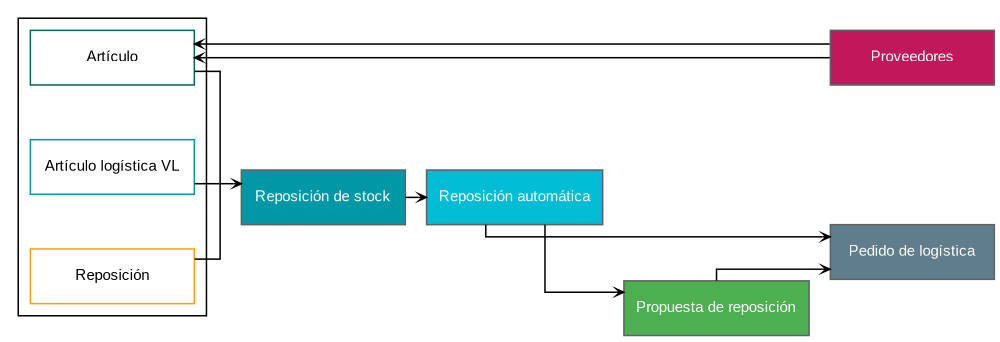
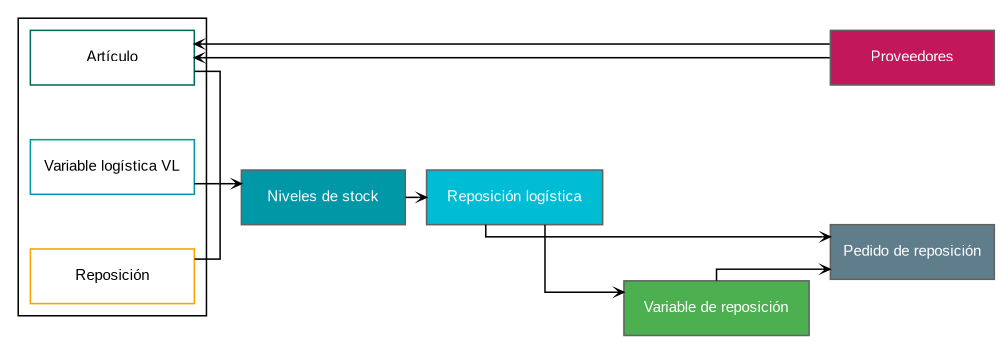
node "Artículo logística VL": label "Artículo logística VL" -> "Variable logística VL"
node "Reposición de stock": label "Reposición de stock" -> "Niveles de stock"
node "Reposición automática": label "Reposición automática" -> "Reposición logística"
node "Pedido de logística": label "Pedido de logística" -> "Pedido de reposición"
node "Propuesta de reposición": label "Propuesta de reposición" -> "Variable de reposición"
